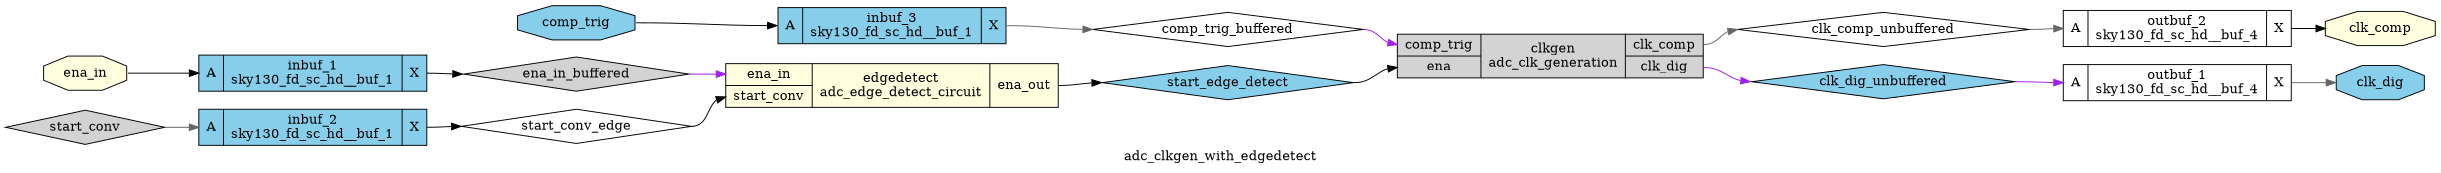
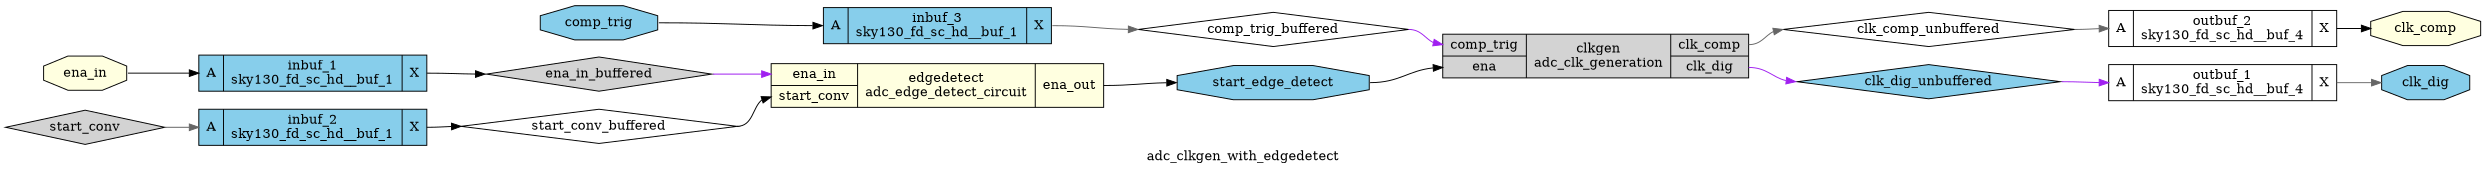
node "start_edge_detect": shape diamond -> octagon
node "start_conv_edge": label "start_conv_edge" -> "start_conv_buffered"
